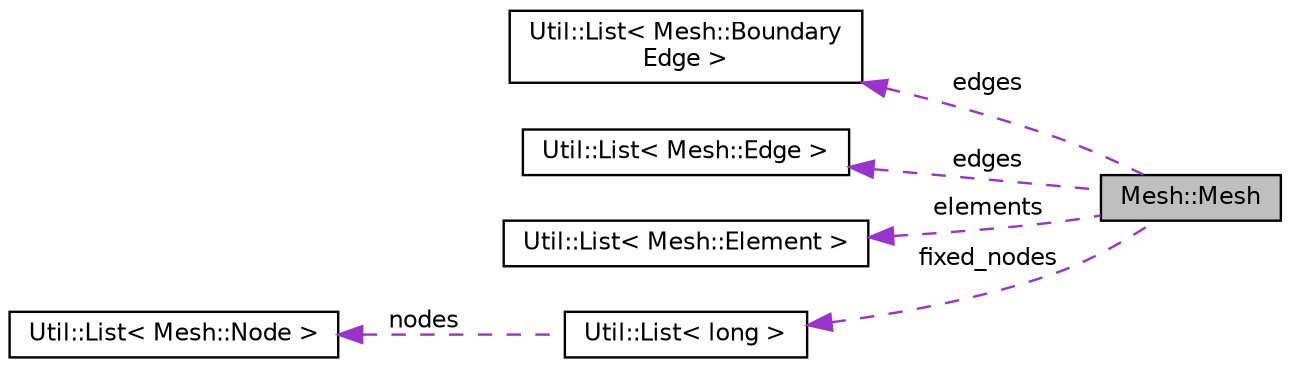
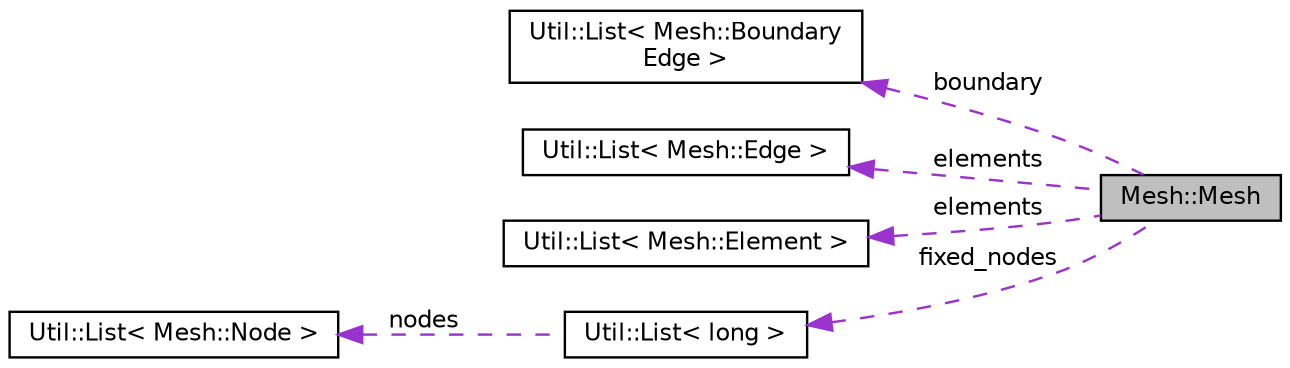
edge "Mesh::Mesh" -> "Util::List< Mesh::Boundary Edge >": label " edges" -> " boundary"
edge "Mesh::Mesh" -> "Util::List< Mesh::Edge >": label " edges" -> " elements"
